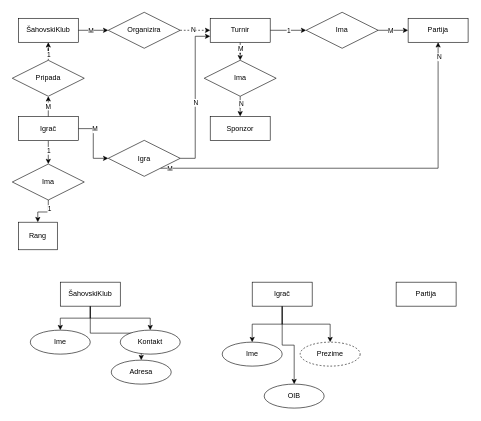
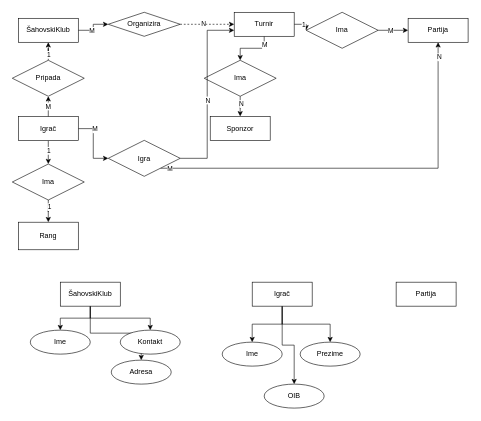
node "Organizira": size 72x36 -> 72x24
node "Turnir": moved (240, 30) -> (264, 24)
node "Rang": size 39x28 -> 60x28
node "Prezime": style dashed -> solid
